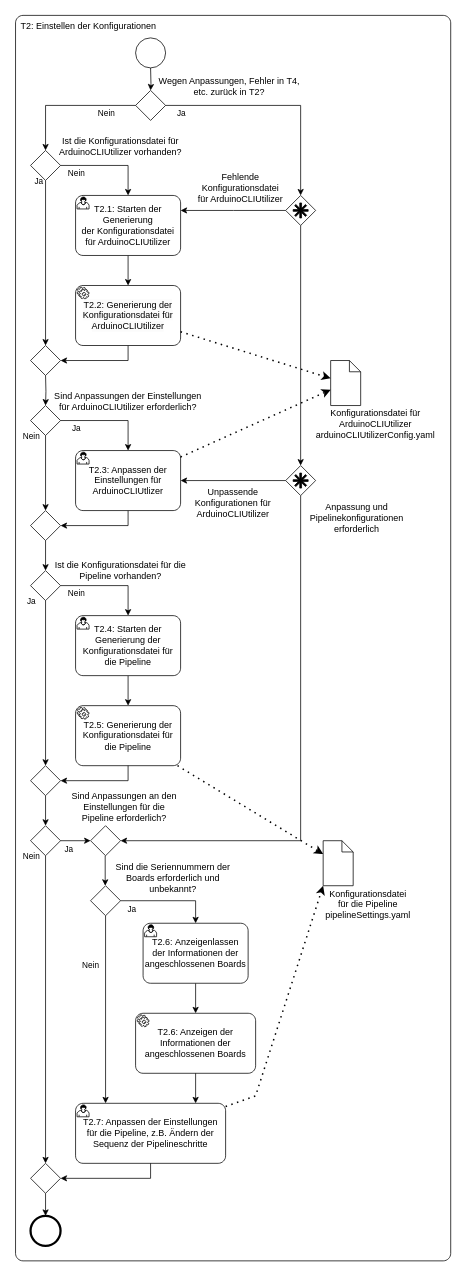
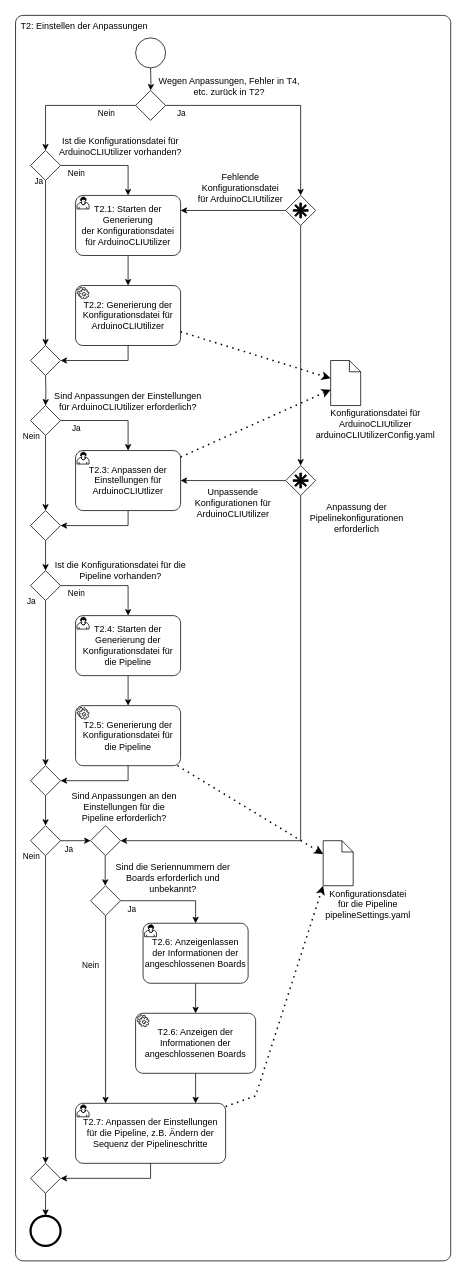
node "T2: Einstellen der Konfigurationen": label "T2: Einstellen der Konfigurationen" -> "T2: Einstellen der Anpassungen"
node "Anpassung und Pipelinekonfigurationen erforderlich": label "Anpassung und Pipelinekonfigurationen erforderlich" -> "Anpassung der Pipelinekonfigurationen erforderlich"
